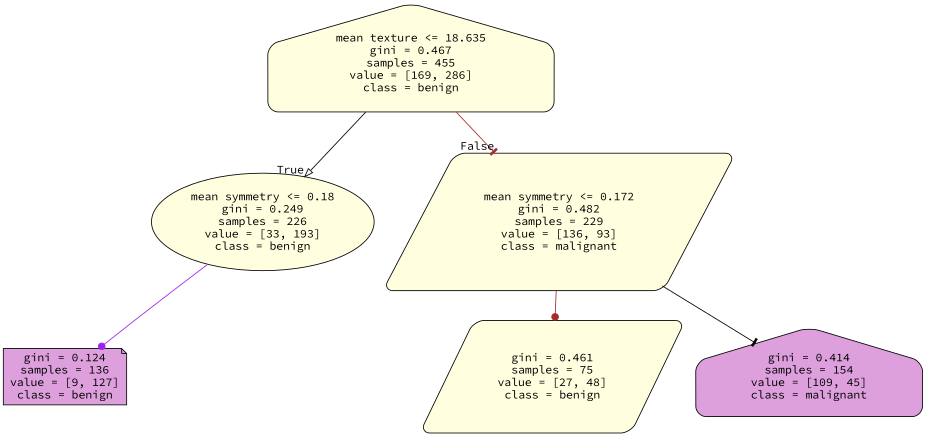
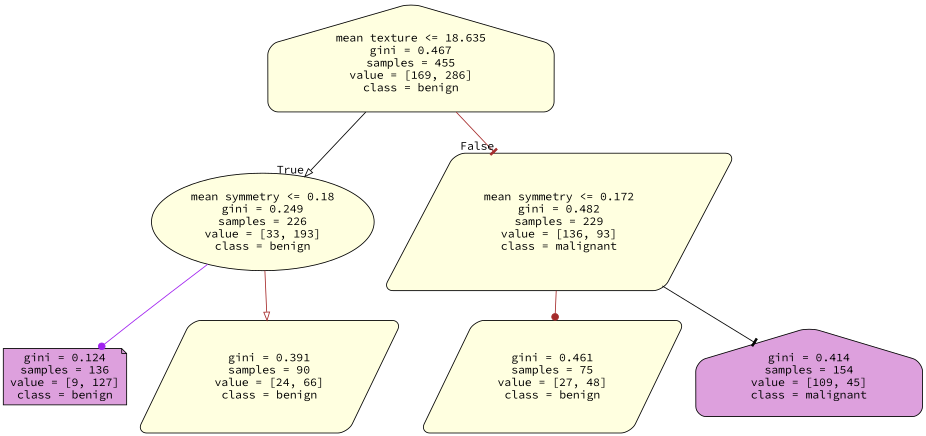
node "gini = 0.391 samples = 90 value = [24, 66] class = benign": added
